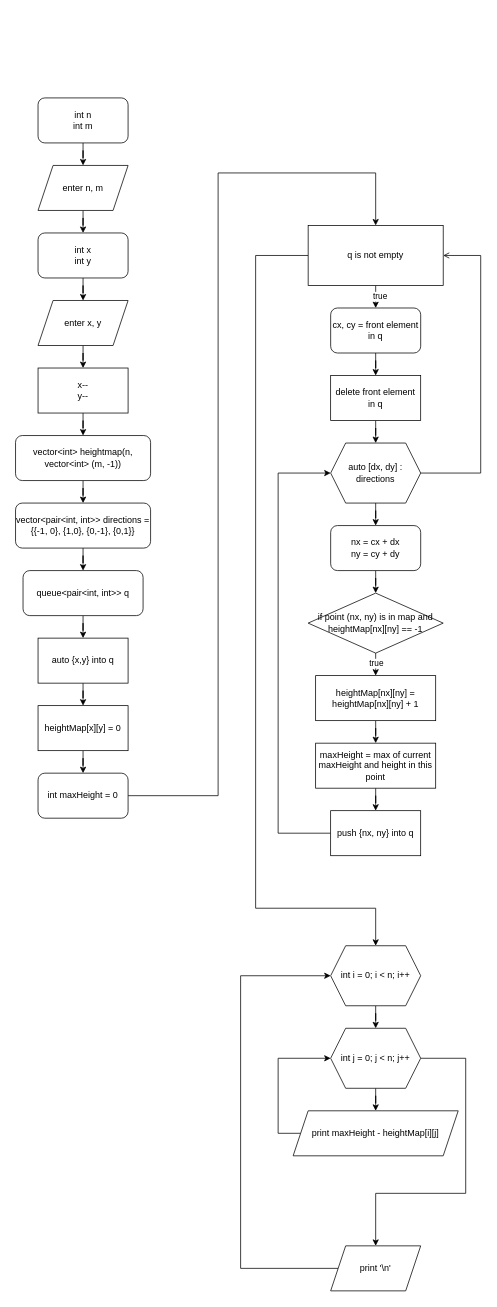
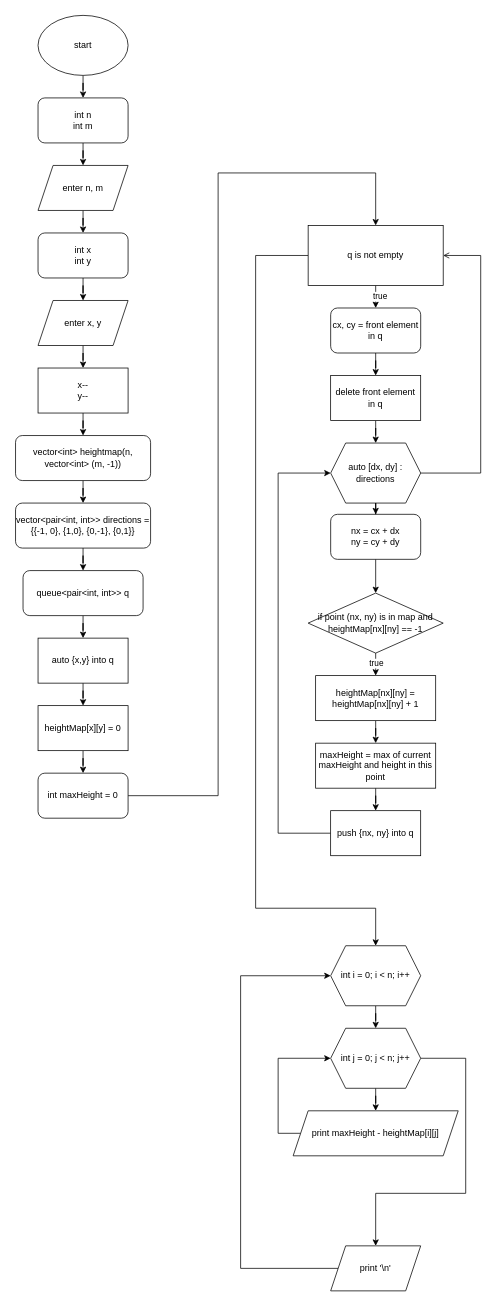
node "start": added
edge "start" -> "int n int m": added
node "nx = cx + dx ny = cy + dy": moved (375, 548) -> (375, 537)
